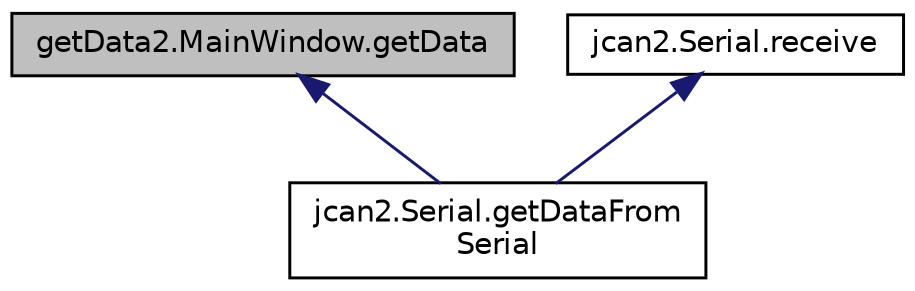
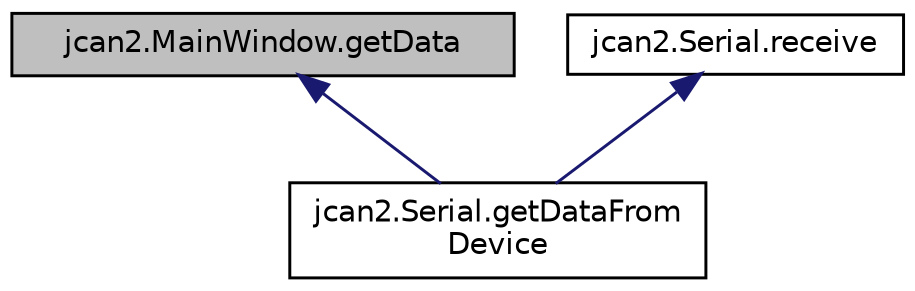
node "getData2.MainWindow.getData": label "getData2.MainWindow.getData" -> "jcan2.MainWindow.getData"
node "jcan2.Serial.getDataFrom Serial": label "jcan2.Serial.getDataFrom Serial" -> "jcan2.Serial.getDataFrom Device"
